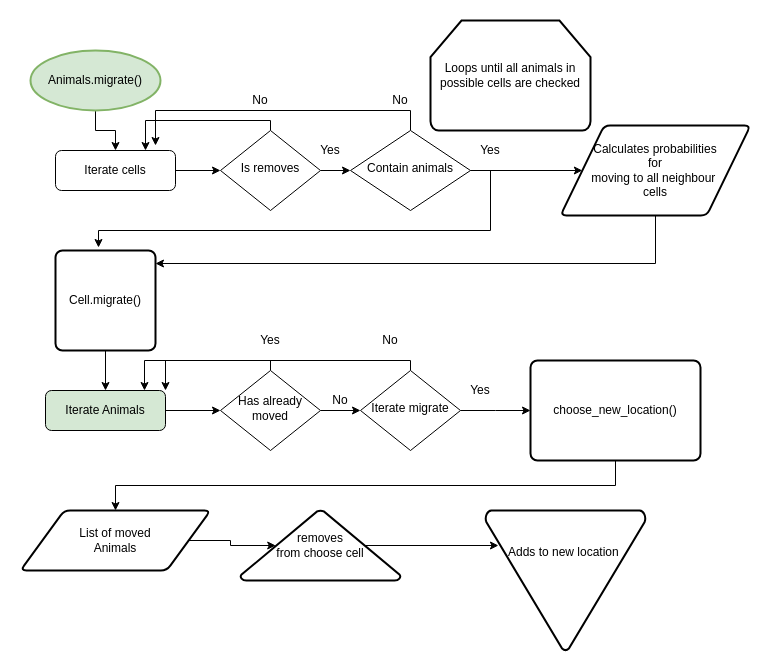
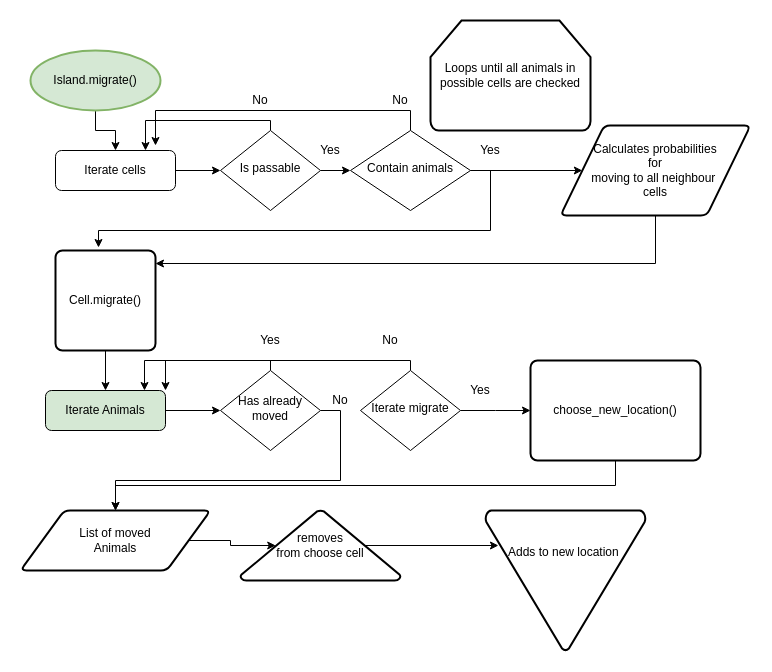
node "Animals.migrate()": label "Animals.migrate()" -> "Island.migrate()"
node "Is removes": label "Is removes" -> "Is passable"
edge "Has already moved" -> "Iterate migrate": now "Has already moved" -> "List of moved Animals"
